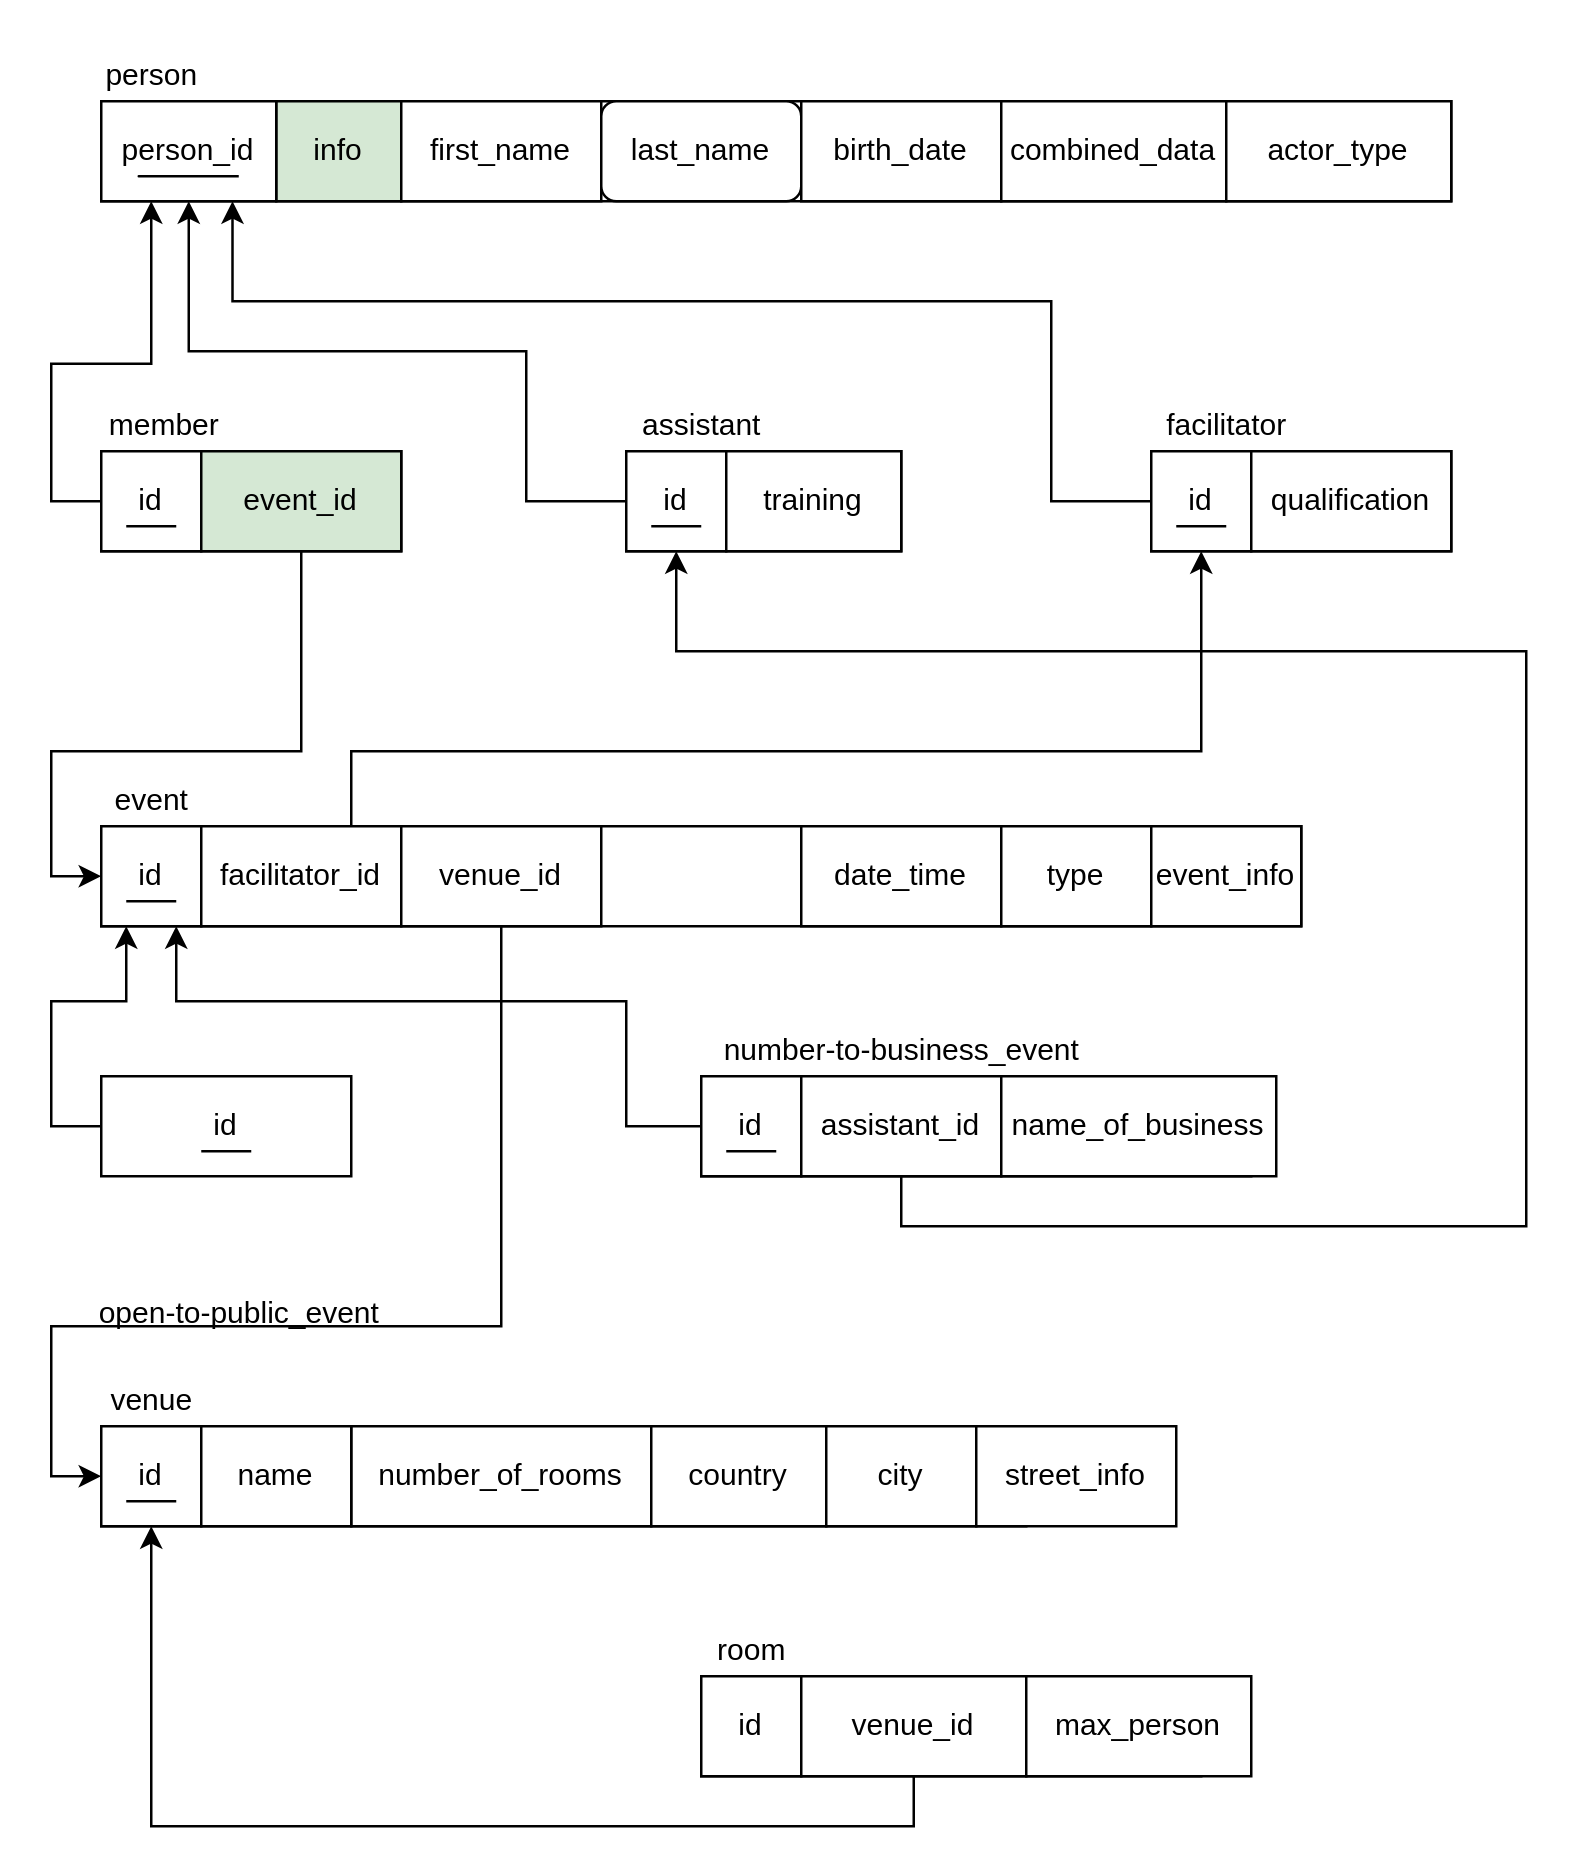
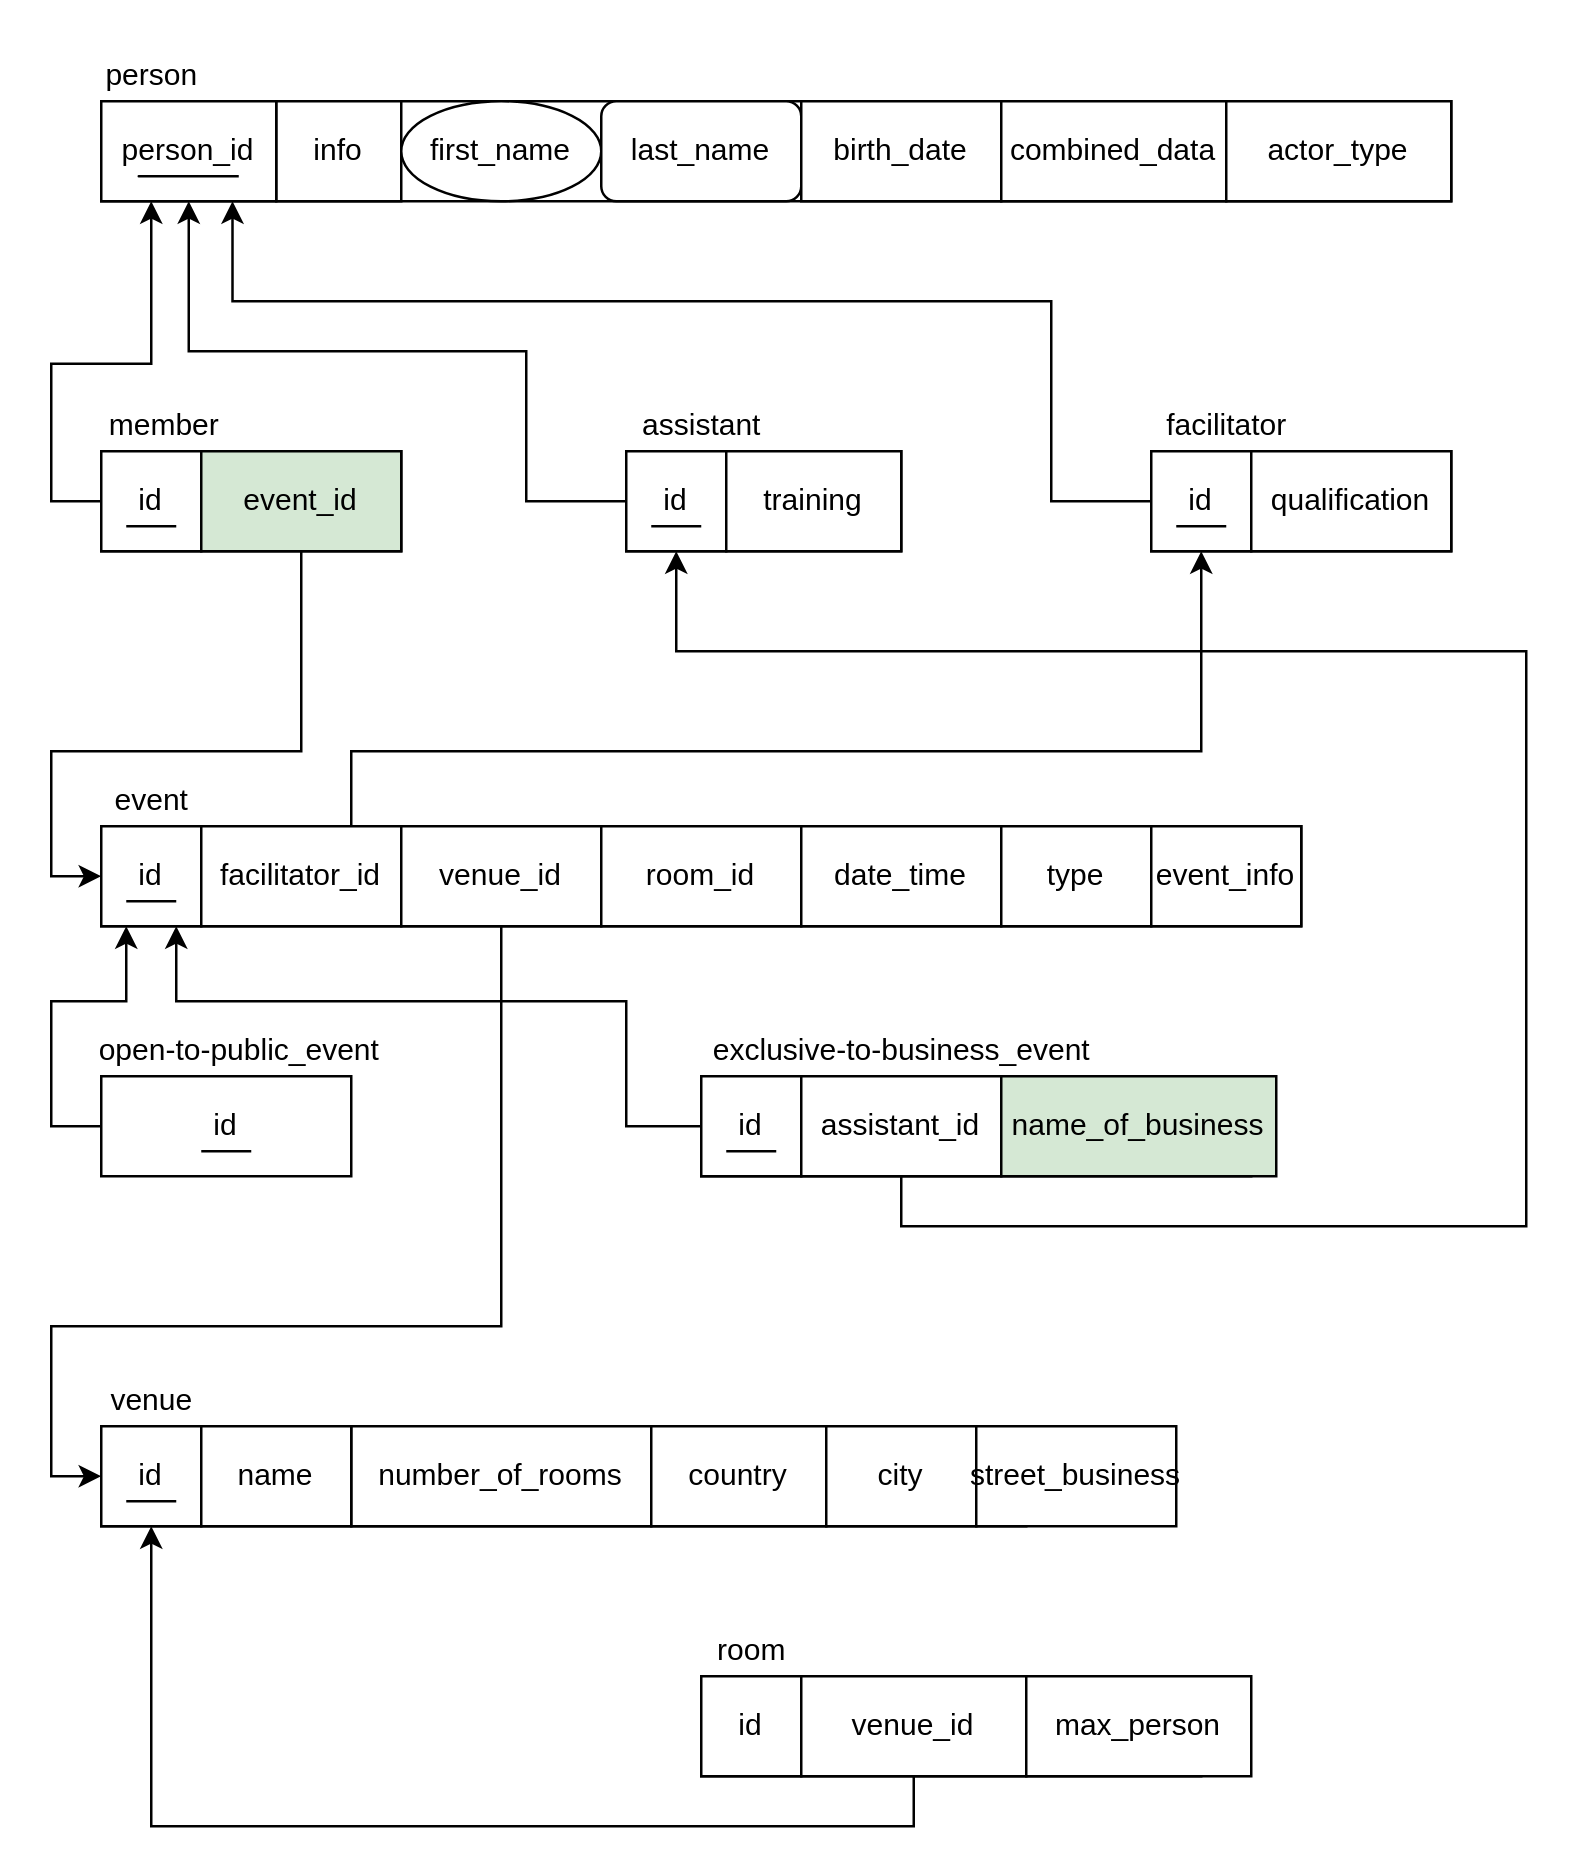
node "info": fillcolor #d5e8d4 -> #ffffff
node "first_name": shape rectangle -> ellipse
node "room_id": added
node "number-to-business_event": label "number-to-business_event" -> "exclusive-to-business_event"
node "name_of_business": fillcolor #ffffff -> #d5e8d4
node "open-to-public_event": moved (239, 1314) -> (239, 1051)
node "street_info": label "street_info" -> "street_business"
